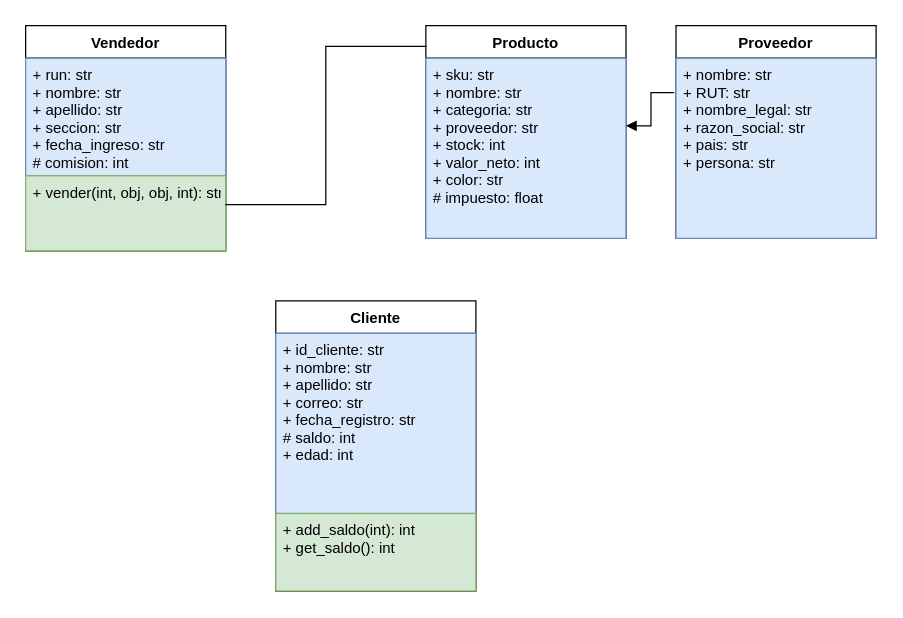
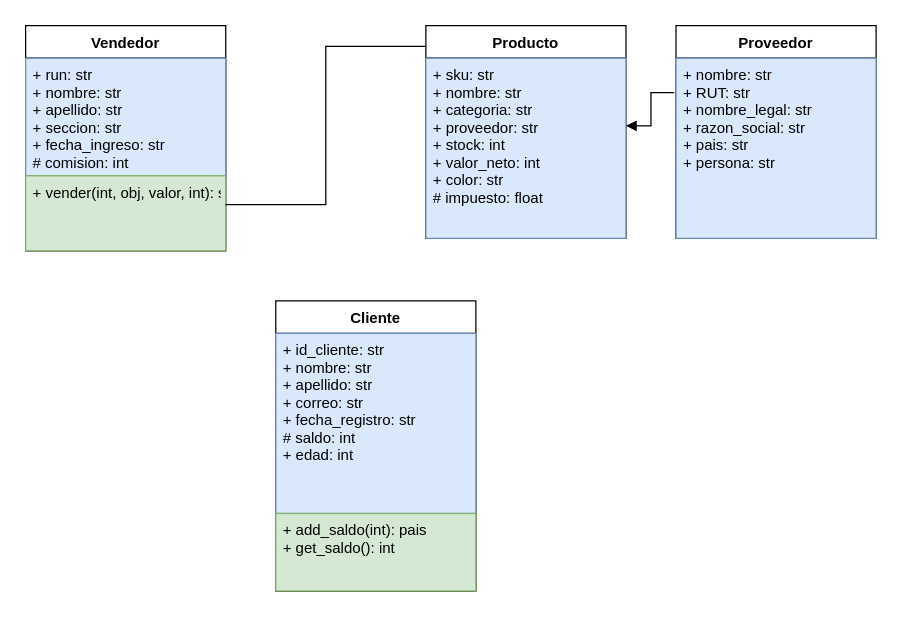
node "+ vender(int, obj, obj, int): str": label "+ vender(int, obj, obj, int): str" -> "+ vender(int, obj, valor, int): str"
node "+ add_saldo(int): int + get_saldo(): int": label "+ add_saldo(int): int + get_saldo(): int" -> "+ add_saldo(int): pais + get_saldo(): int"
